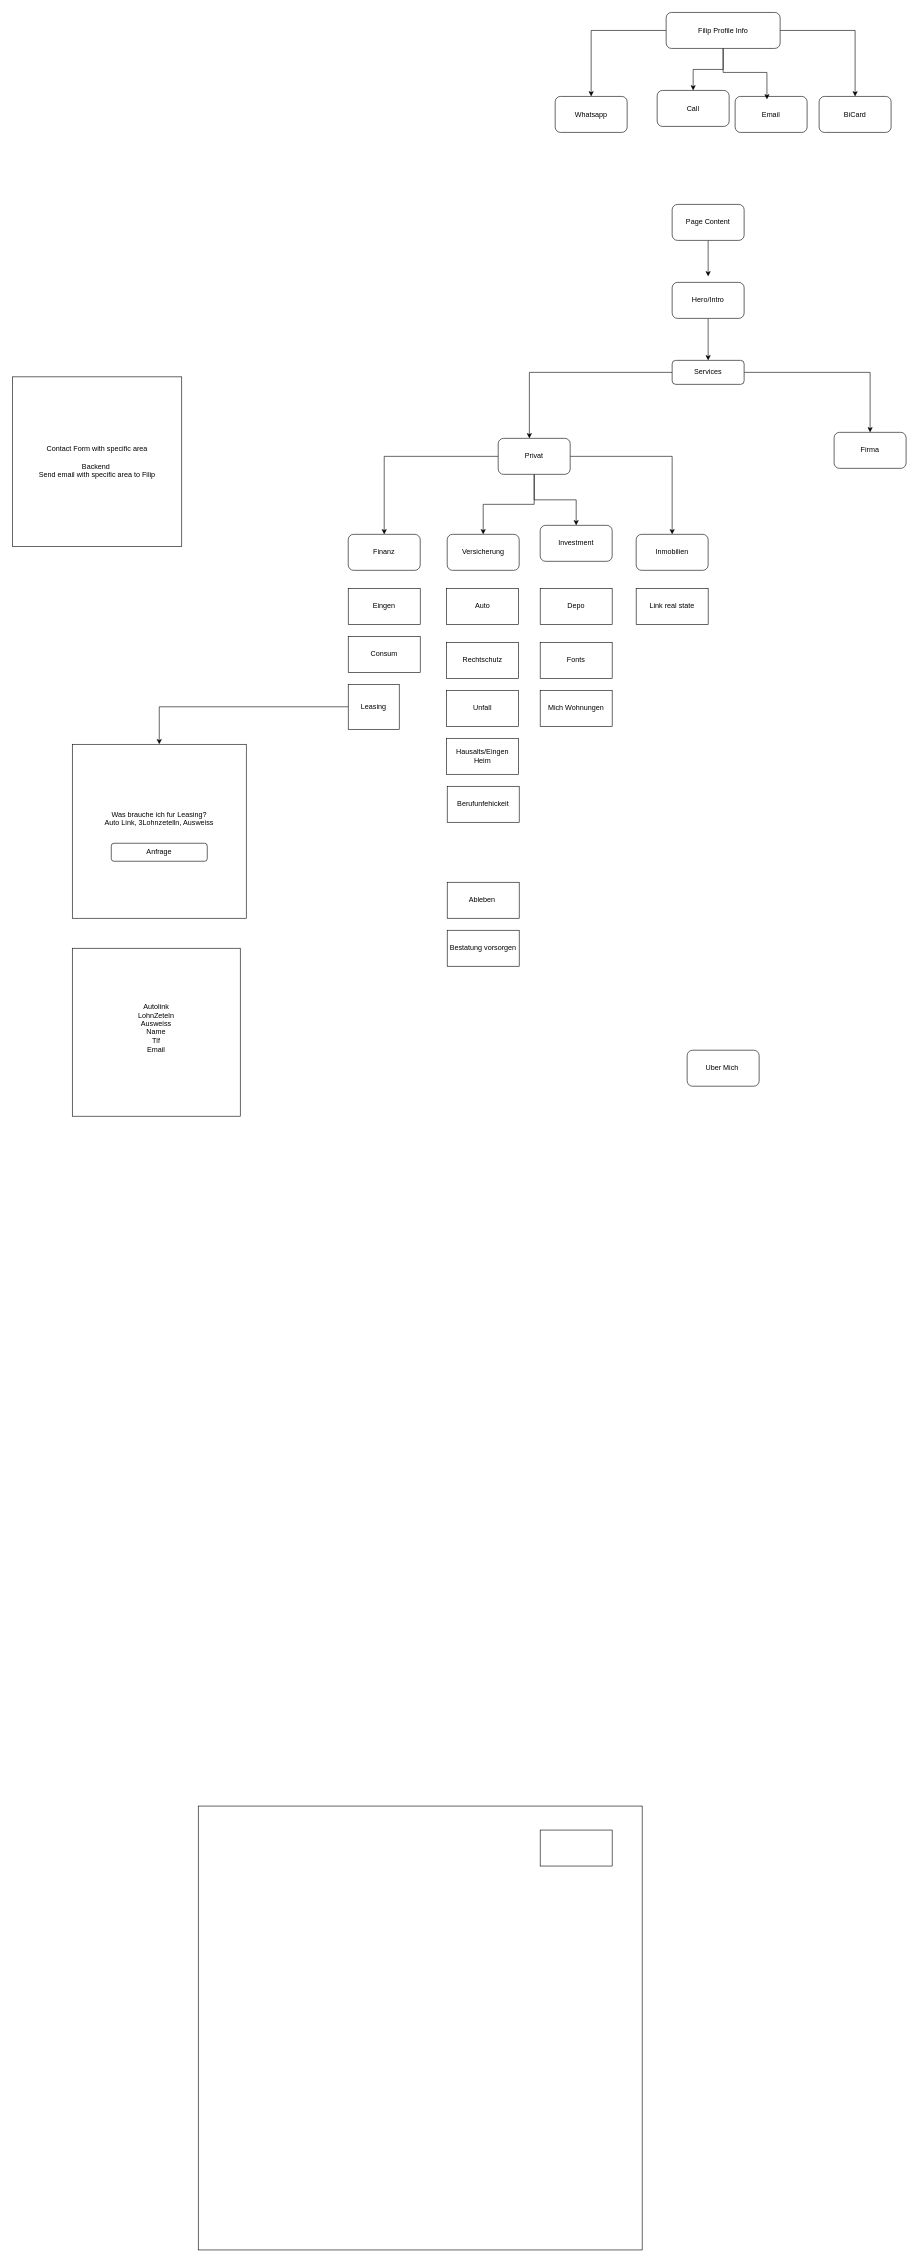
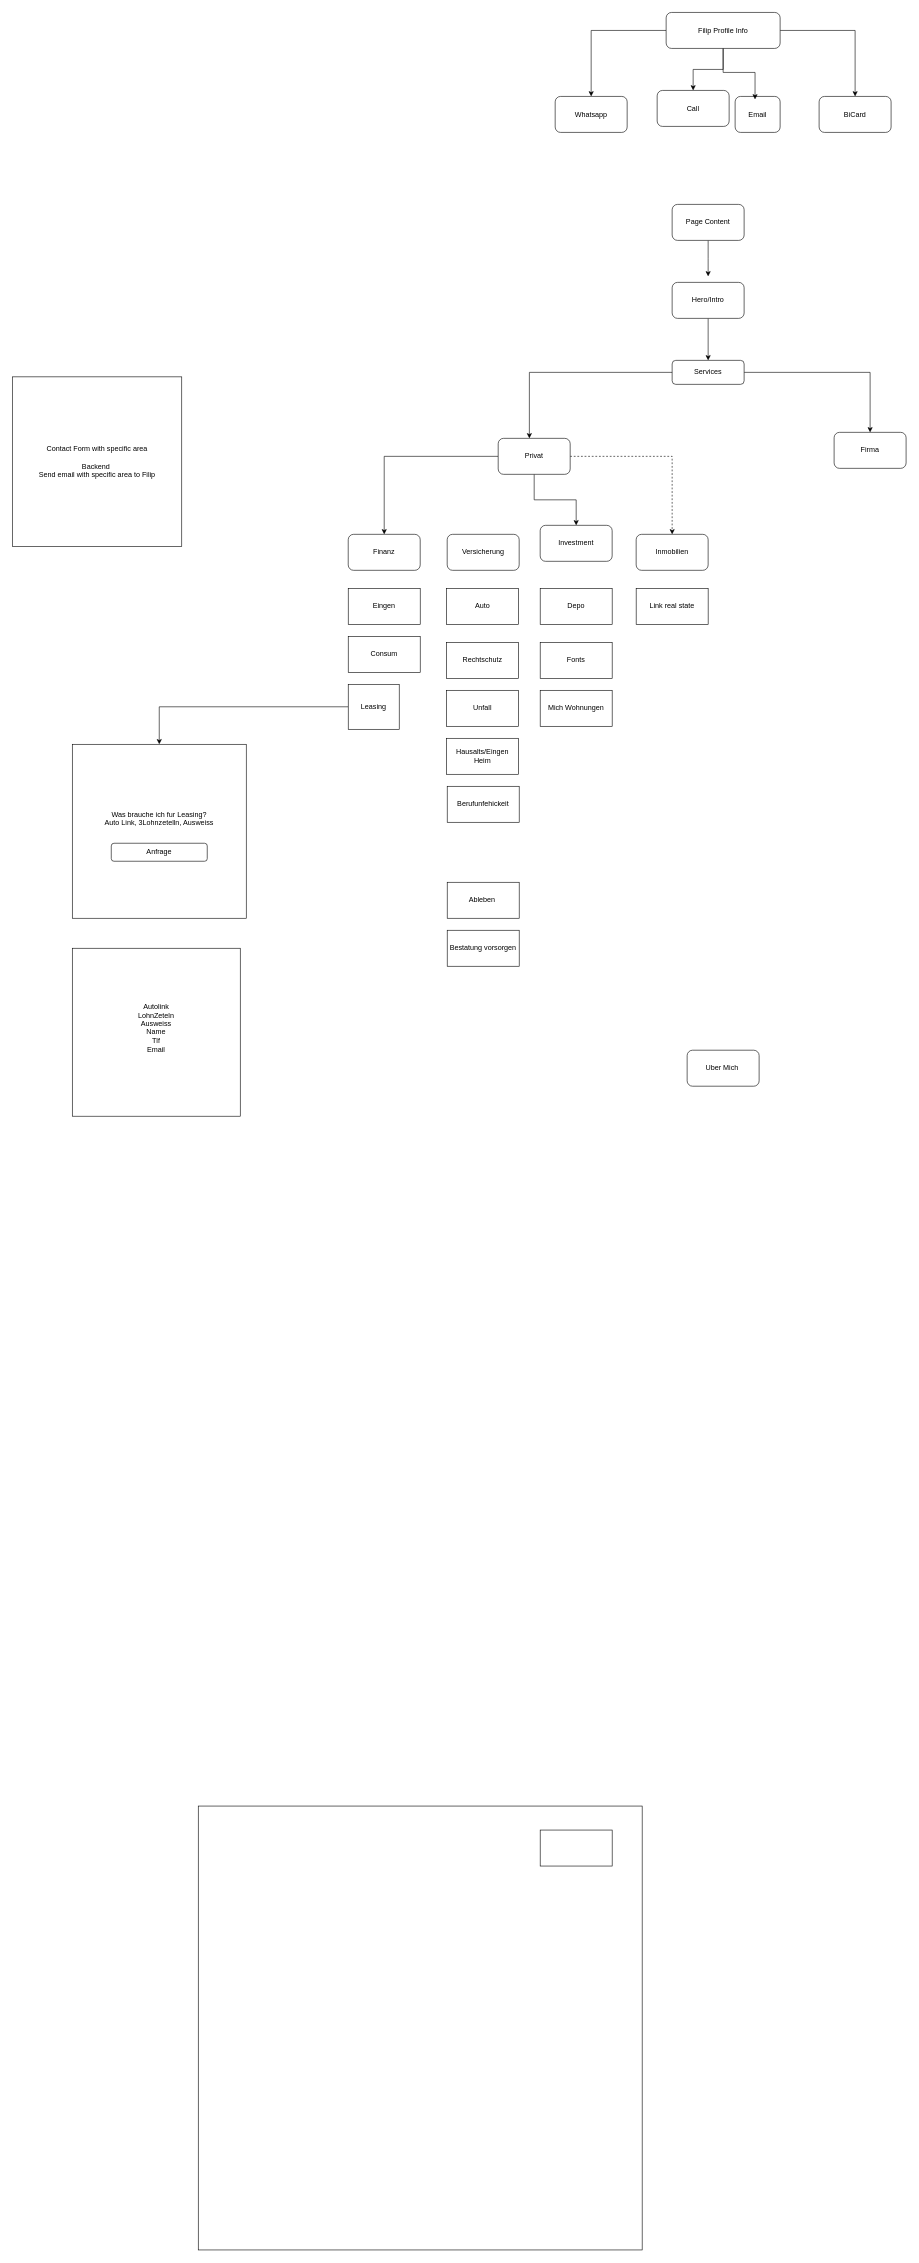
node "Email": size 72x36 -> 45x36
edge "Privat" -> "Inmobilien": style solid -> dashed
edge "Privat" -> "Versicherung": removed
